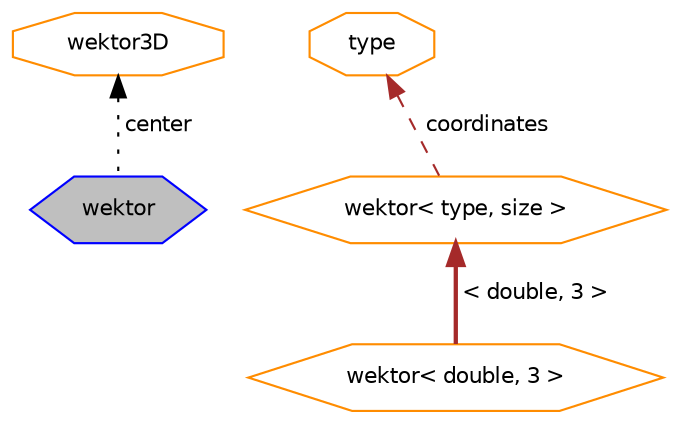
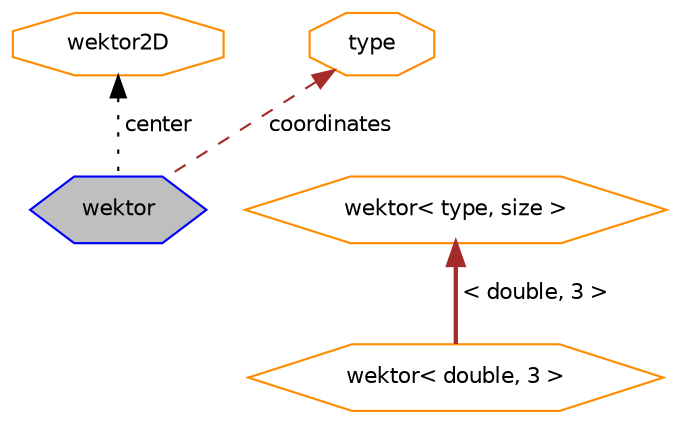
node "wektor3D": label "wektor3D" -> "wektor2D"
edge "wektor< type, size >" -> "type": now "wektor" -> "type"
